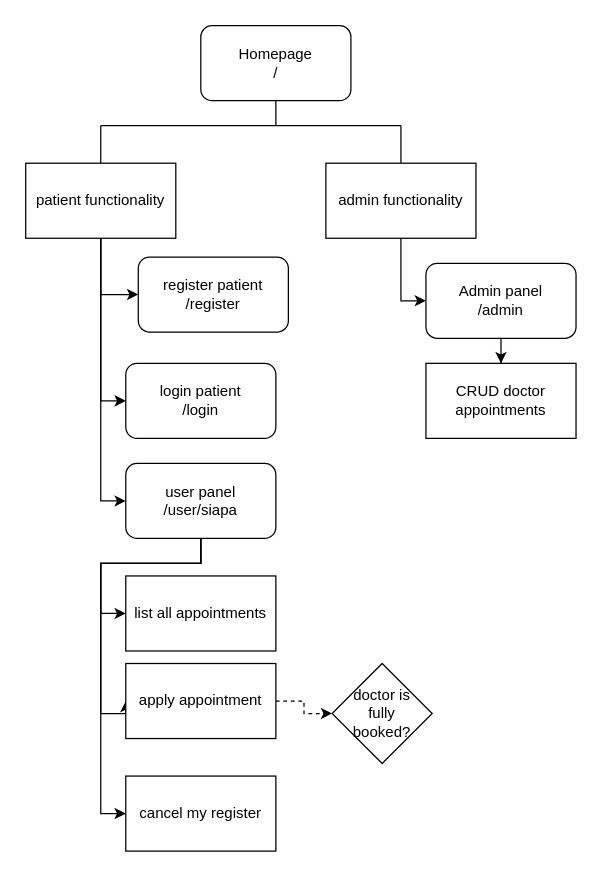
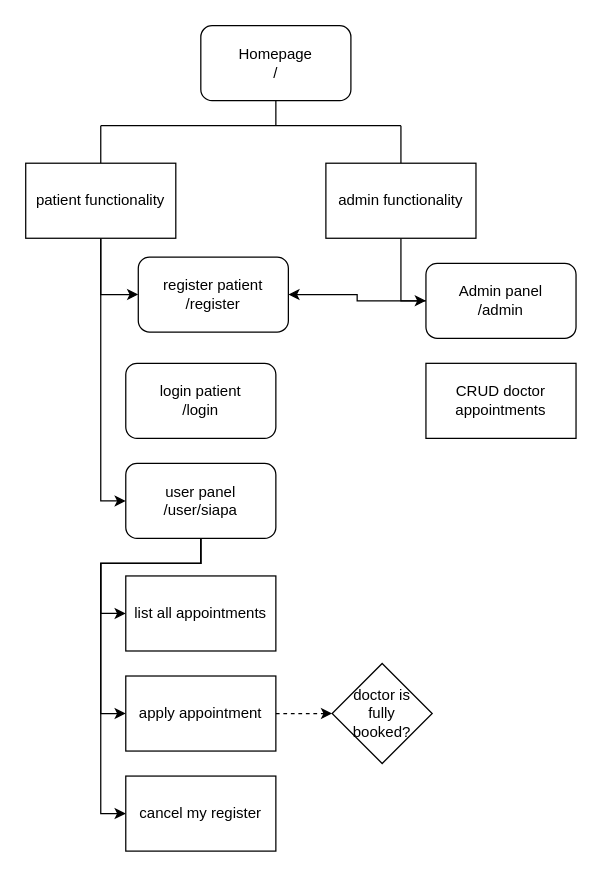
edge "Admin panel /admin" -> "CRUD doctor appointments": now "Admin panel /admin" -> "register patient /register"
edge "patient functionality" -> "login patient /login": removed
node "apply appointment": moved (201, 701) -> (201, 713)
